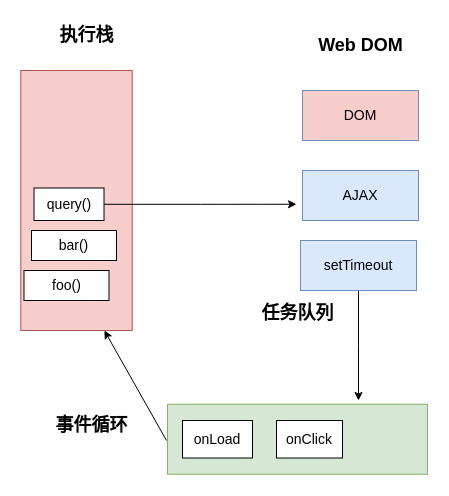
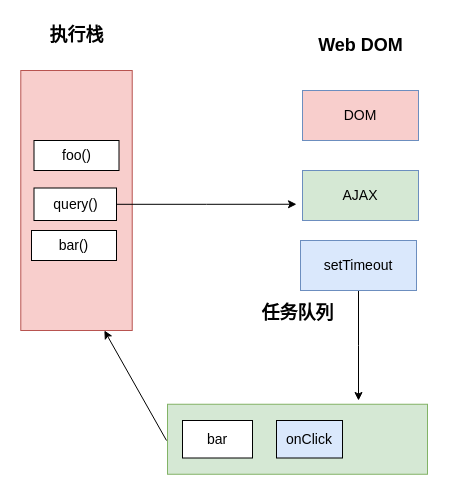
node "执行栈": moved (87, 36) -> (77, 36)
node "AJAX": fillcolor #dae8fc -> #d5e8d4
node "query()": size 70x33 -> 83x33
node "foo()": moved (67, 286) -> (77, 156)
node "事件循环": removed
node "onClick": fillcolor #ffffff -> #dae8fc
node "onLoad": label "onLoad" -> "bar"
